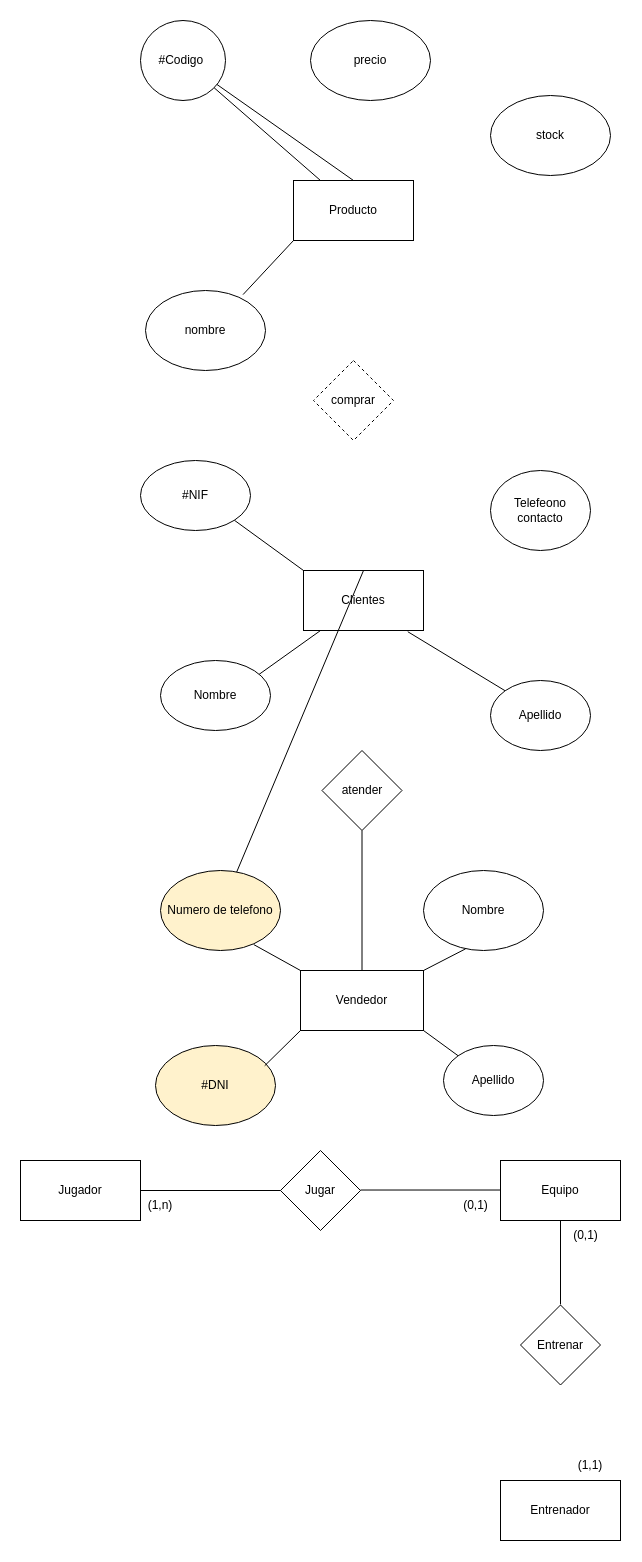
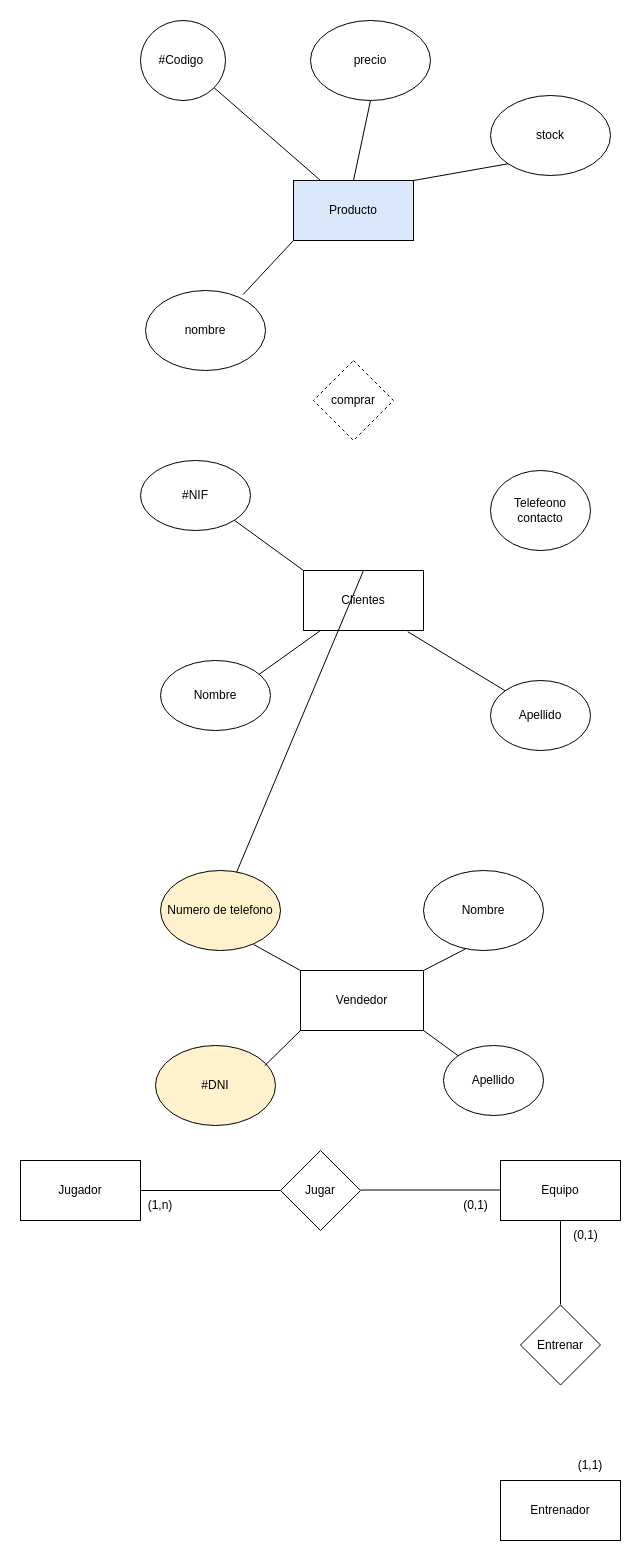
edge "#Codigo" -- "Producto": now "precio" -- "Producto"
edge "stock" -- "Producto": added
node "Producto": fillcolor #ffffff -> #dae8fc
node "atender": removed
edge "atender" -- "Vendedor": removed
